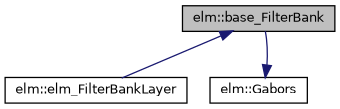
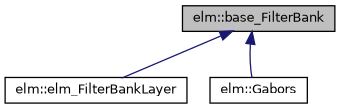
edge "elm::base_FilterBank" -> "elm::Gabors": reversed
